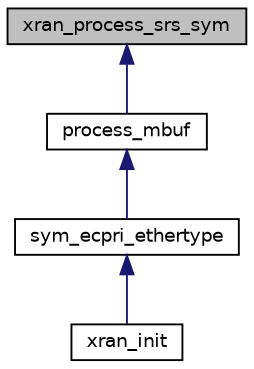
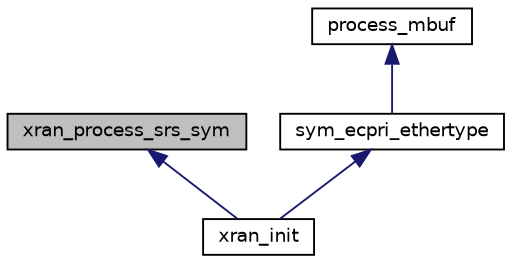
edge "process_mbuf" -> "xran_process_srs_sym": now "xran_init" -> "xran_process_srs_sym"
